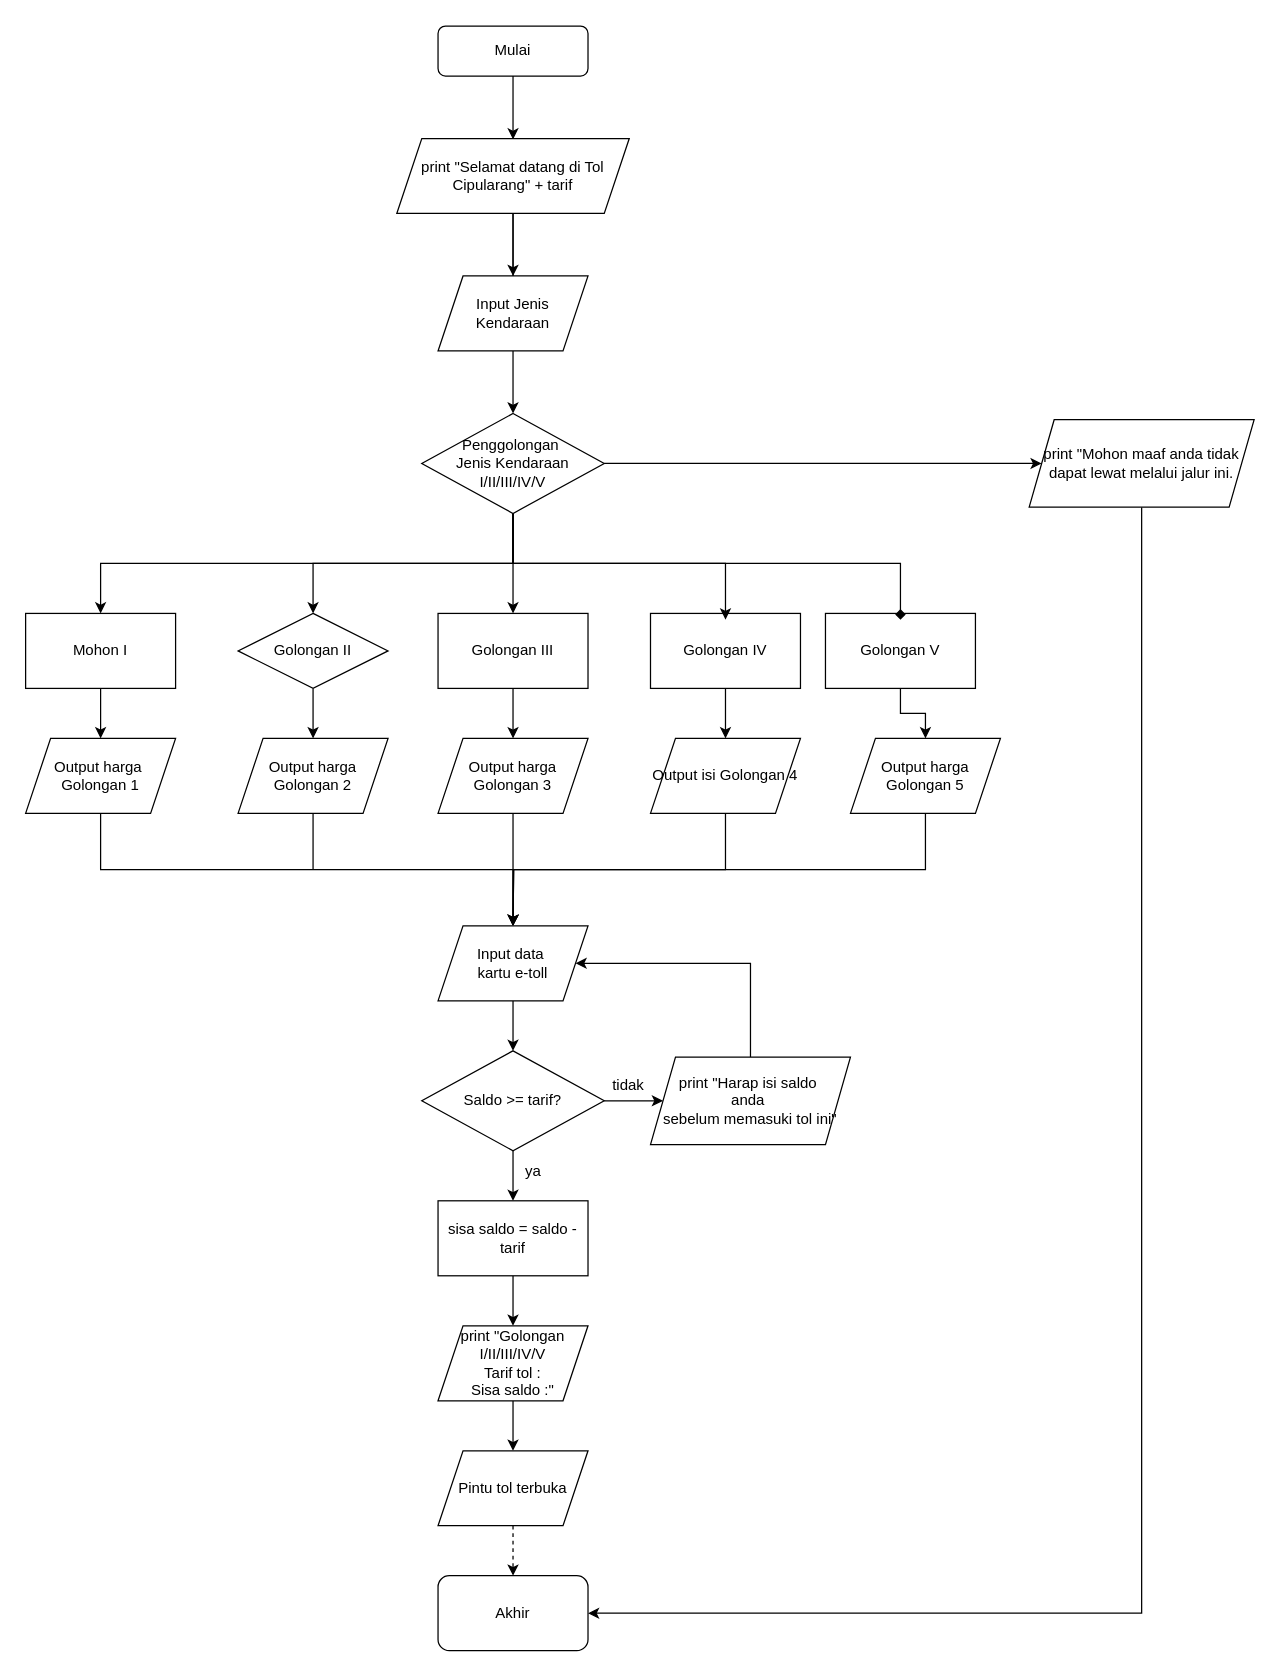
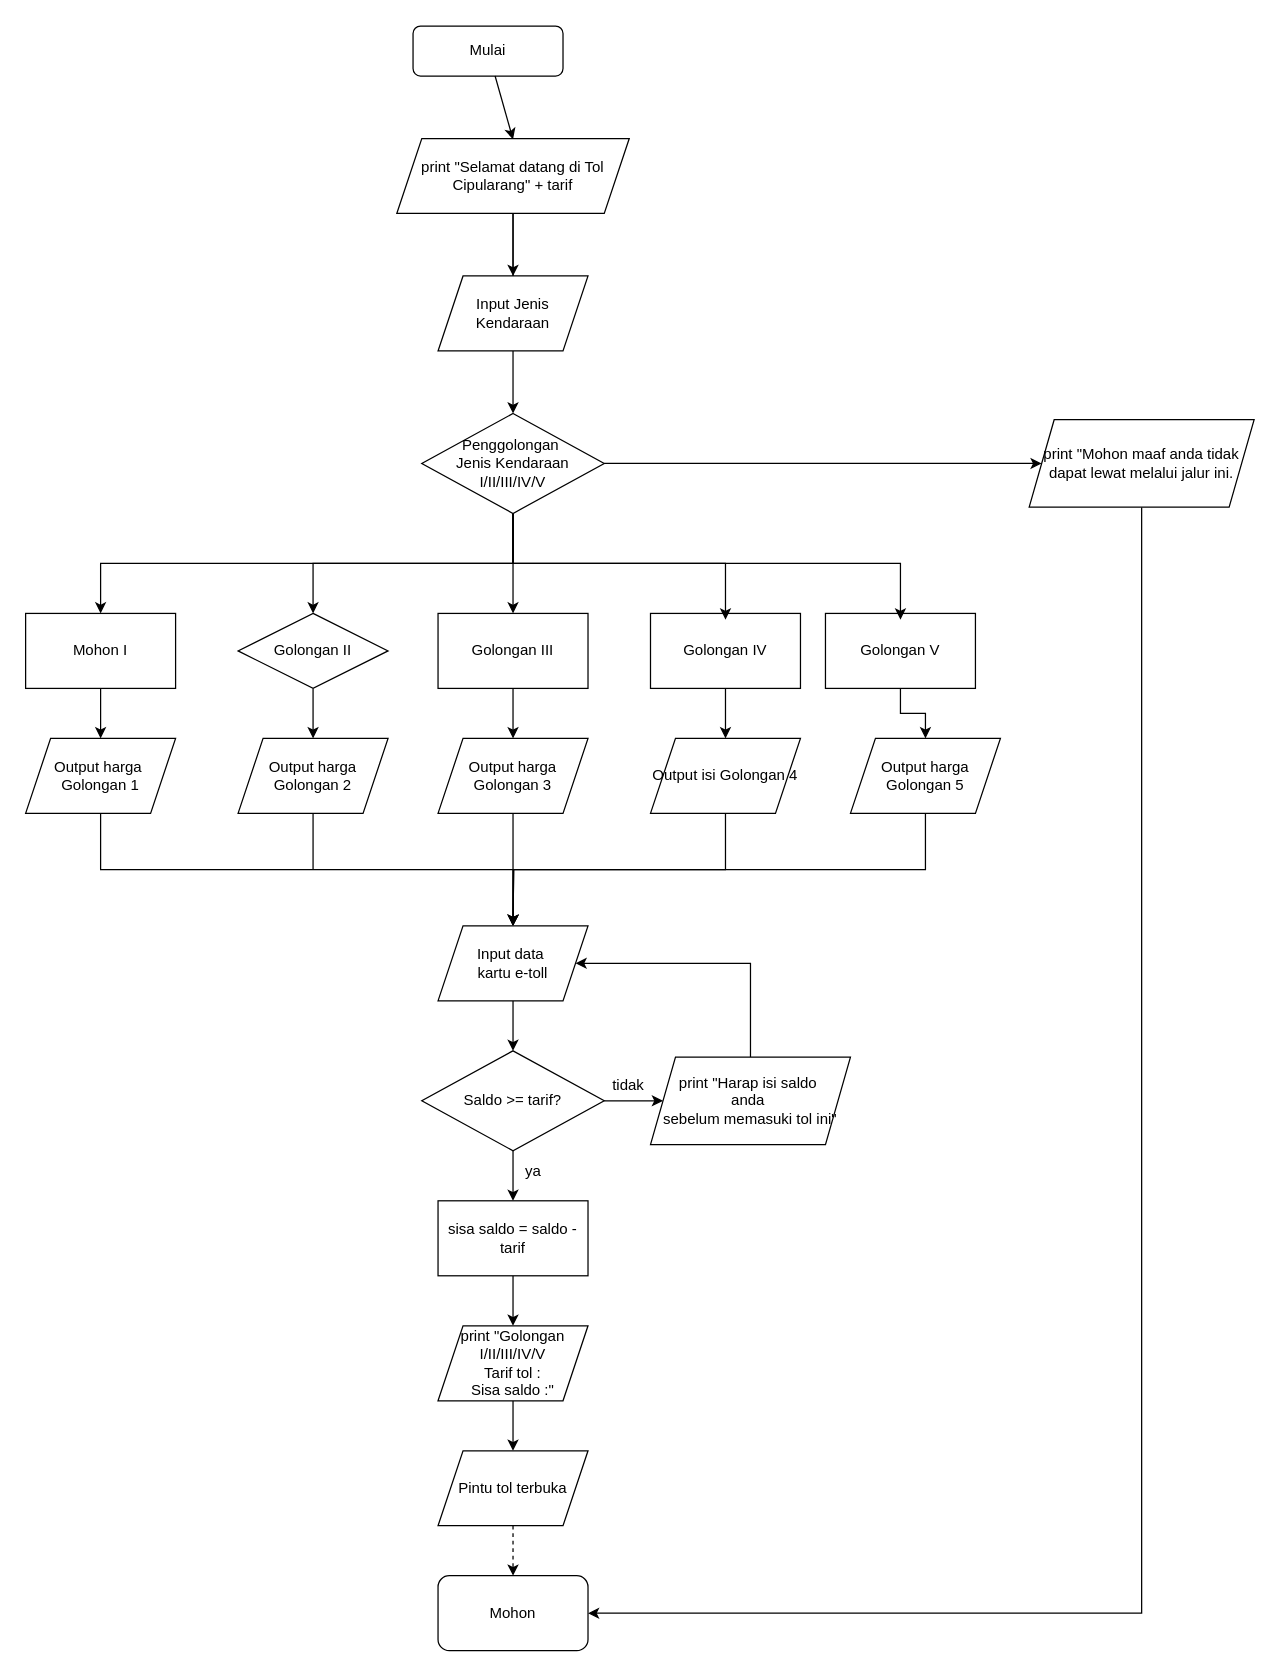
node "Mulai": moved (513, 51) -> (488, 51)
edge "Penggolongan Jenis Kendaraan I/II/III/IV/V" -> "Golongan V": arrowhead diamond -> classic
node "Akhir": label "Akhir" -> "Mohon"
